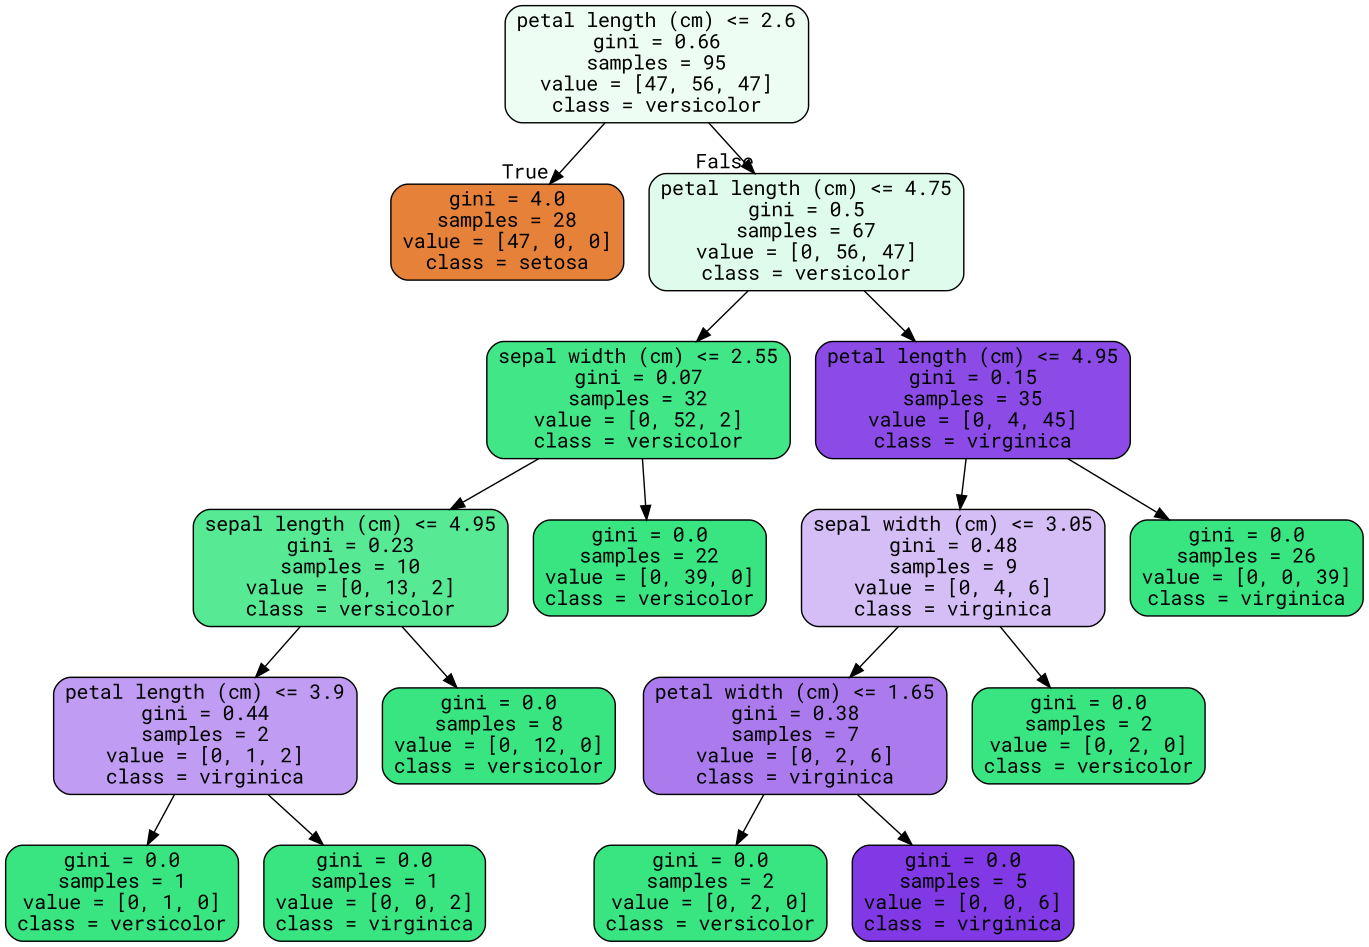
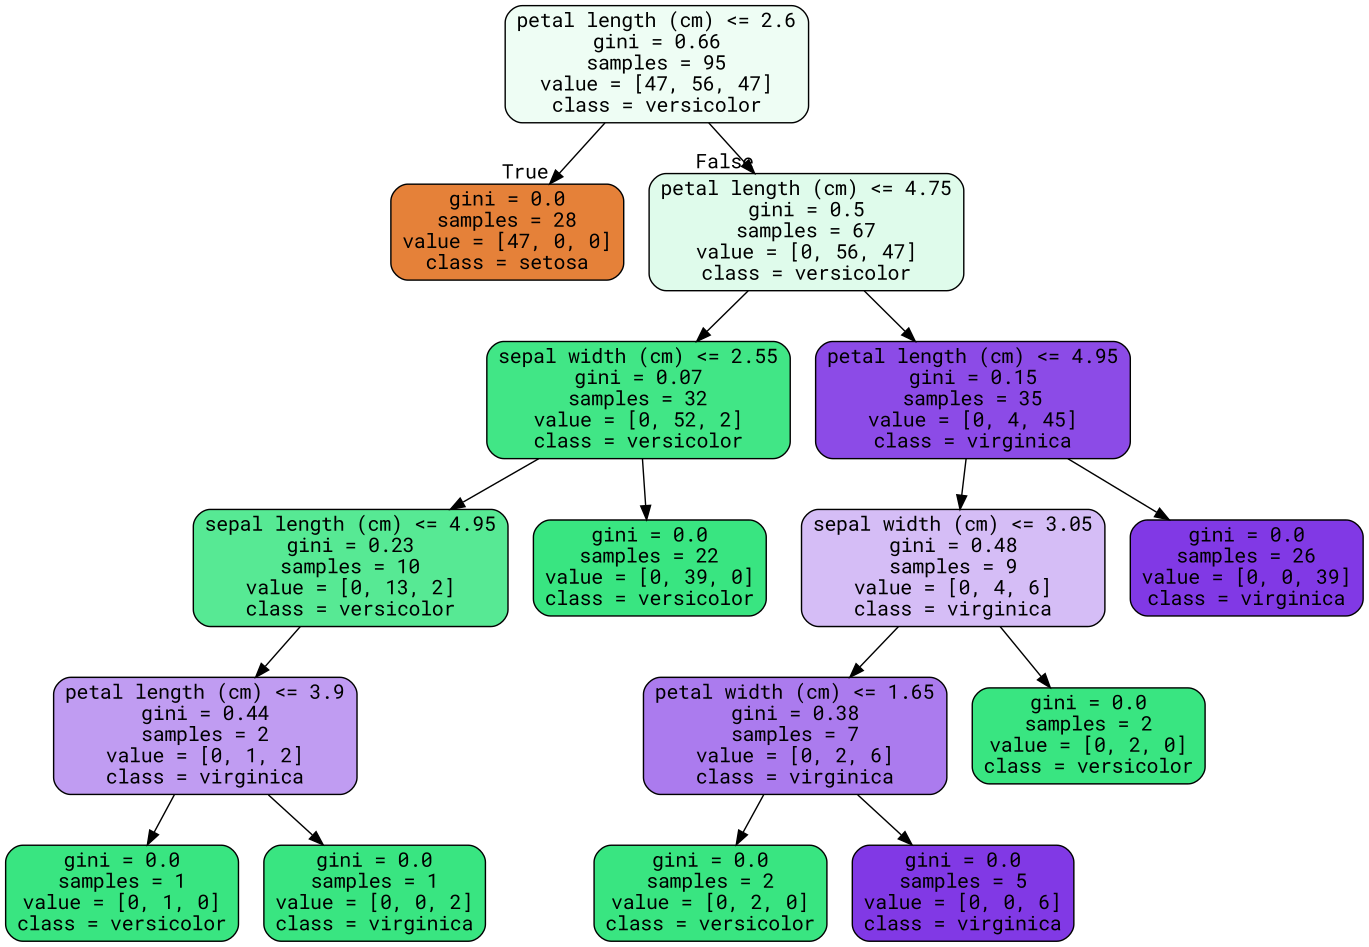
node "gini = 4.0 samples = 28 value = [47, 0, 0] class = setosa": label "gini = 4.0 samples = 28 value = [47, 0, 0] class = setosa" -> "gini = 0.0 samples = 28 value = [47, 0, 0] class = setosa"
node "gini = 0.0 samples = 26 value = [0, 0, 39] class = virginica": fillcolor #39e581 -> #8139e5
node "gini = 0.0 samples = 8 value = [0, 12, 0] class = versicolor": removed
